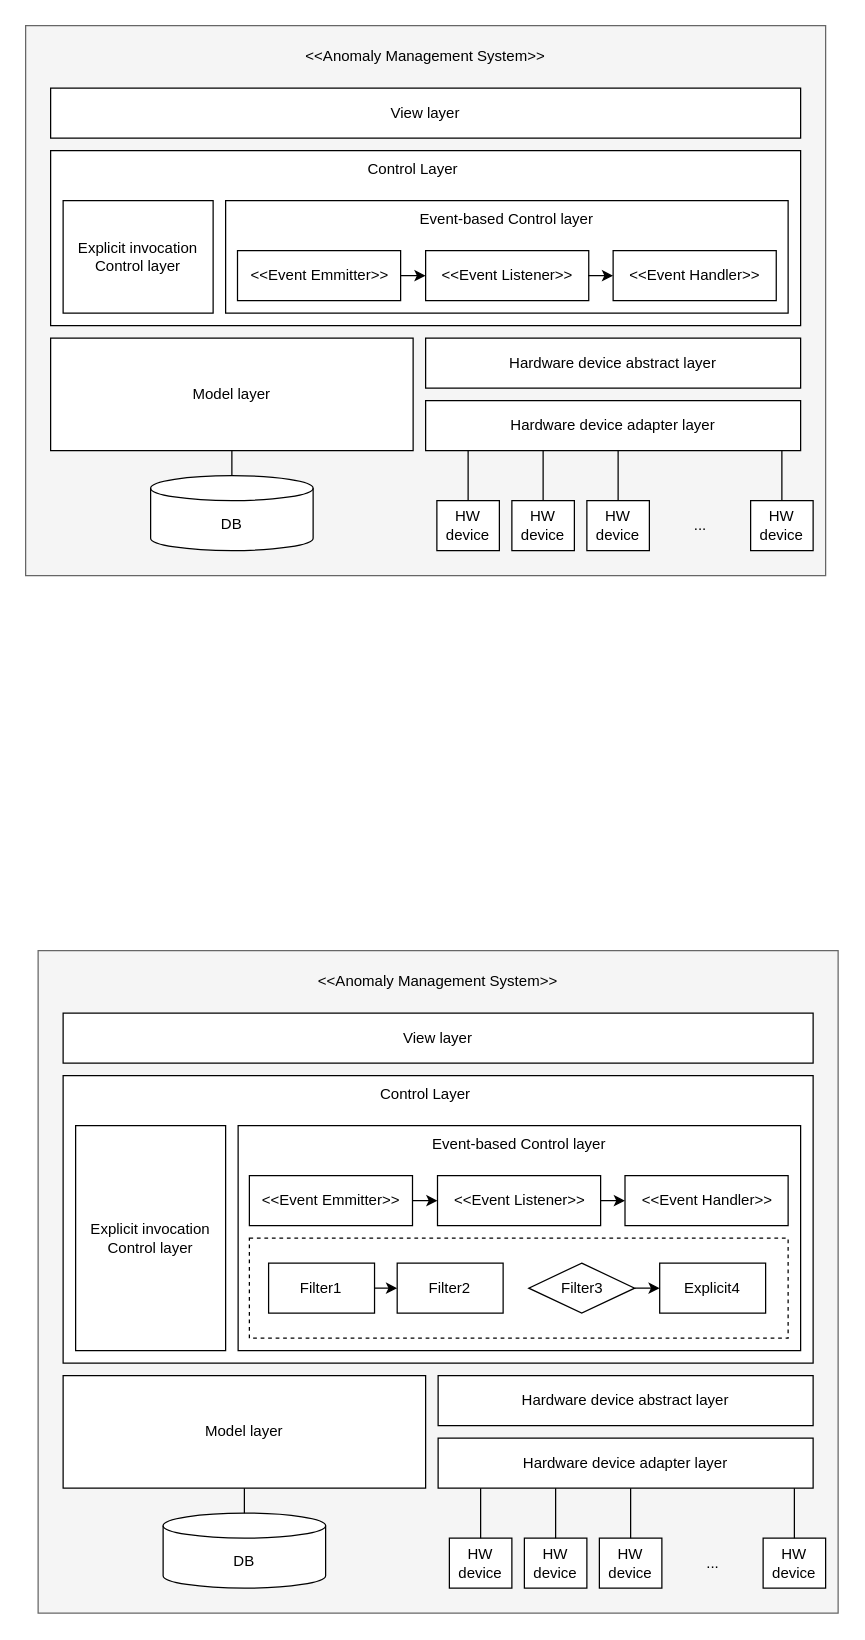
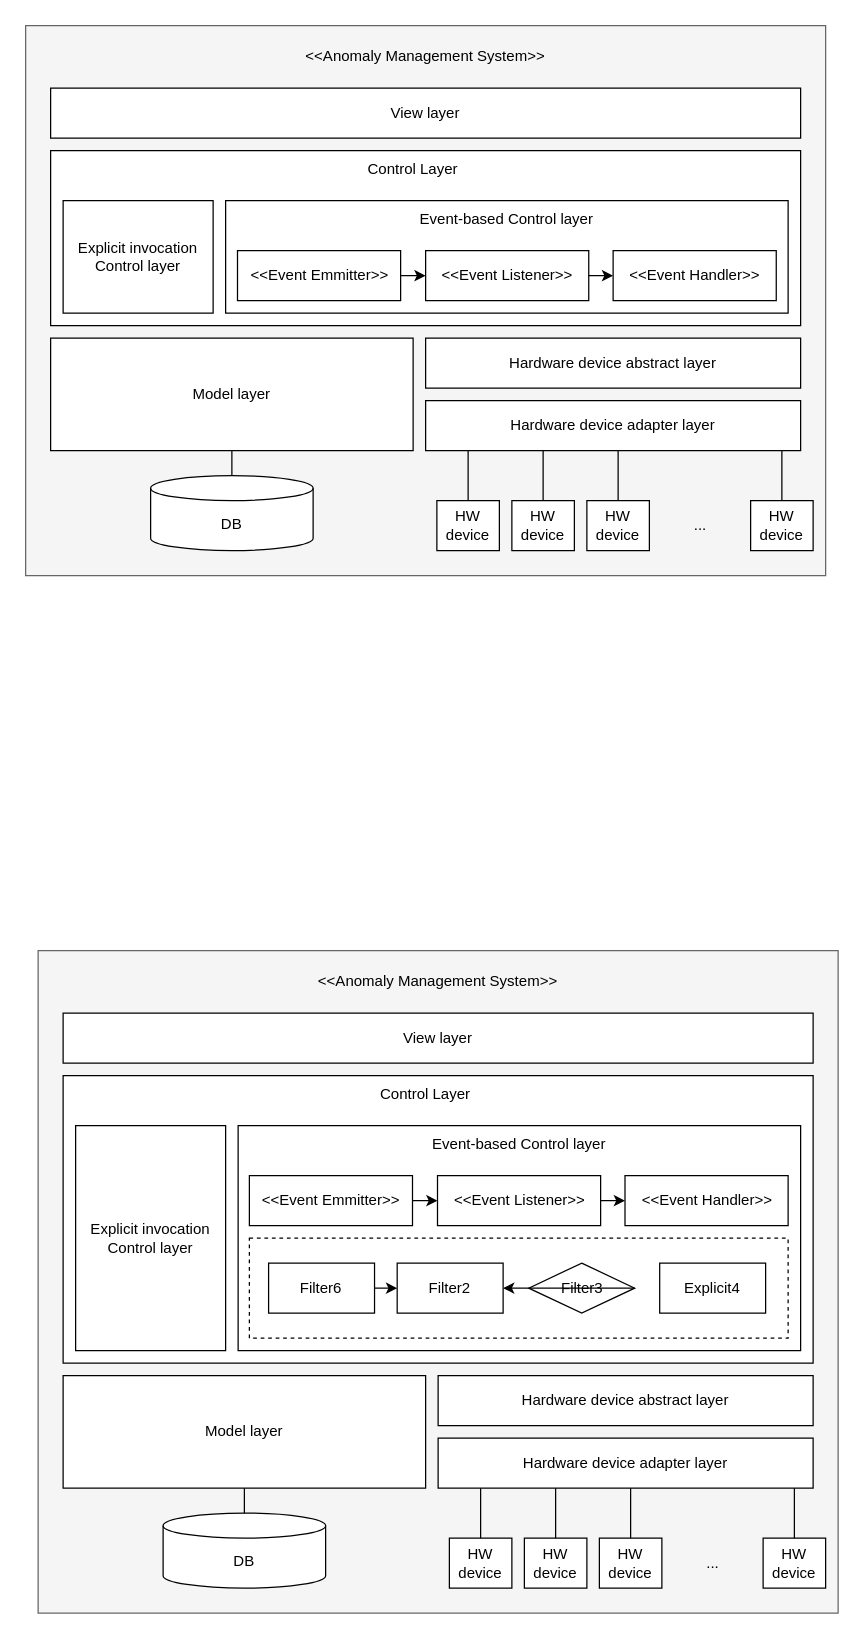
node "Filter1": label "Filter1" -> "Filter6"
edge "Filter3" -> "Explicit4": now "Filter3" -> "Filter2"
